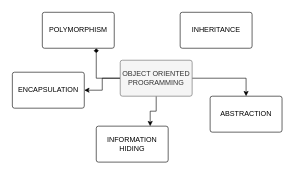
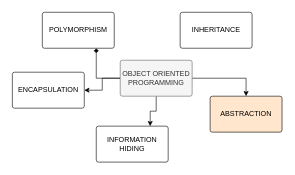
node "ABSTRACTION": fillcolor #ffffff -> #ffe6cc
